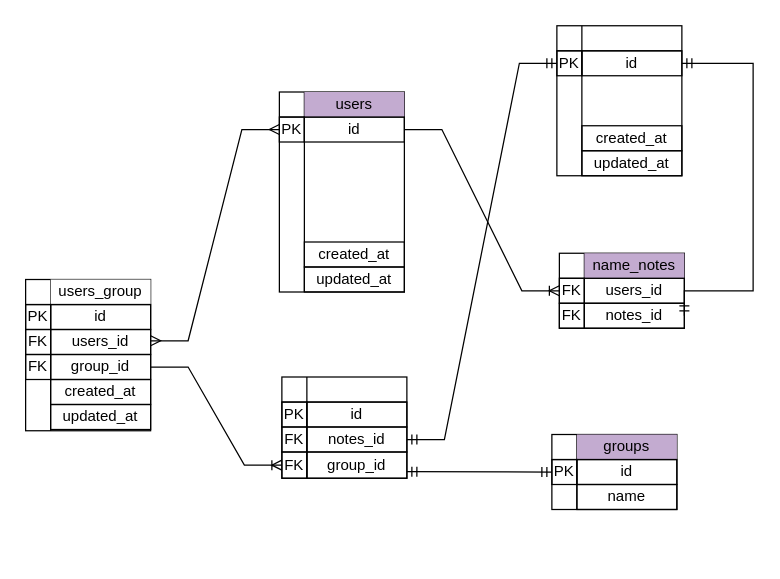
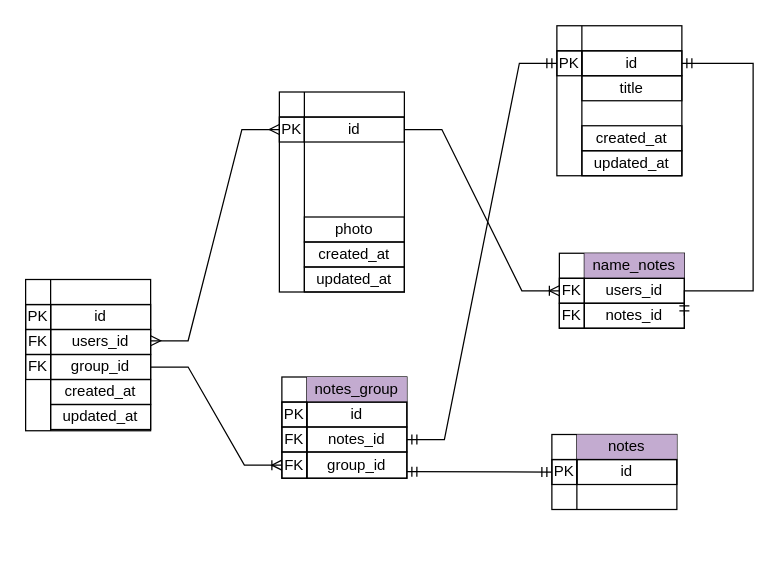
node "title": added
node "users": removed
node "photo": added
node "users_group": removed
node "notes_group": added
node "groups": label "groups" -> "notes"
node "name": removed
